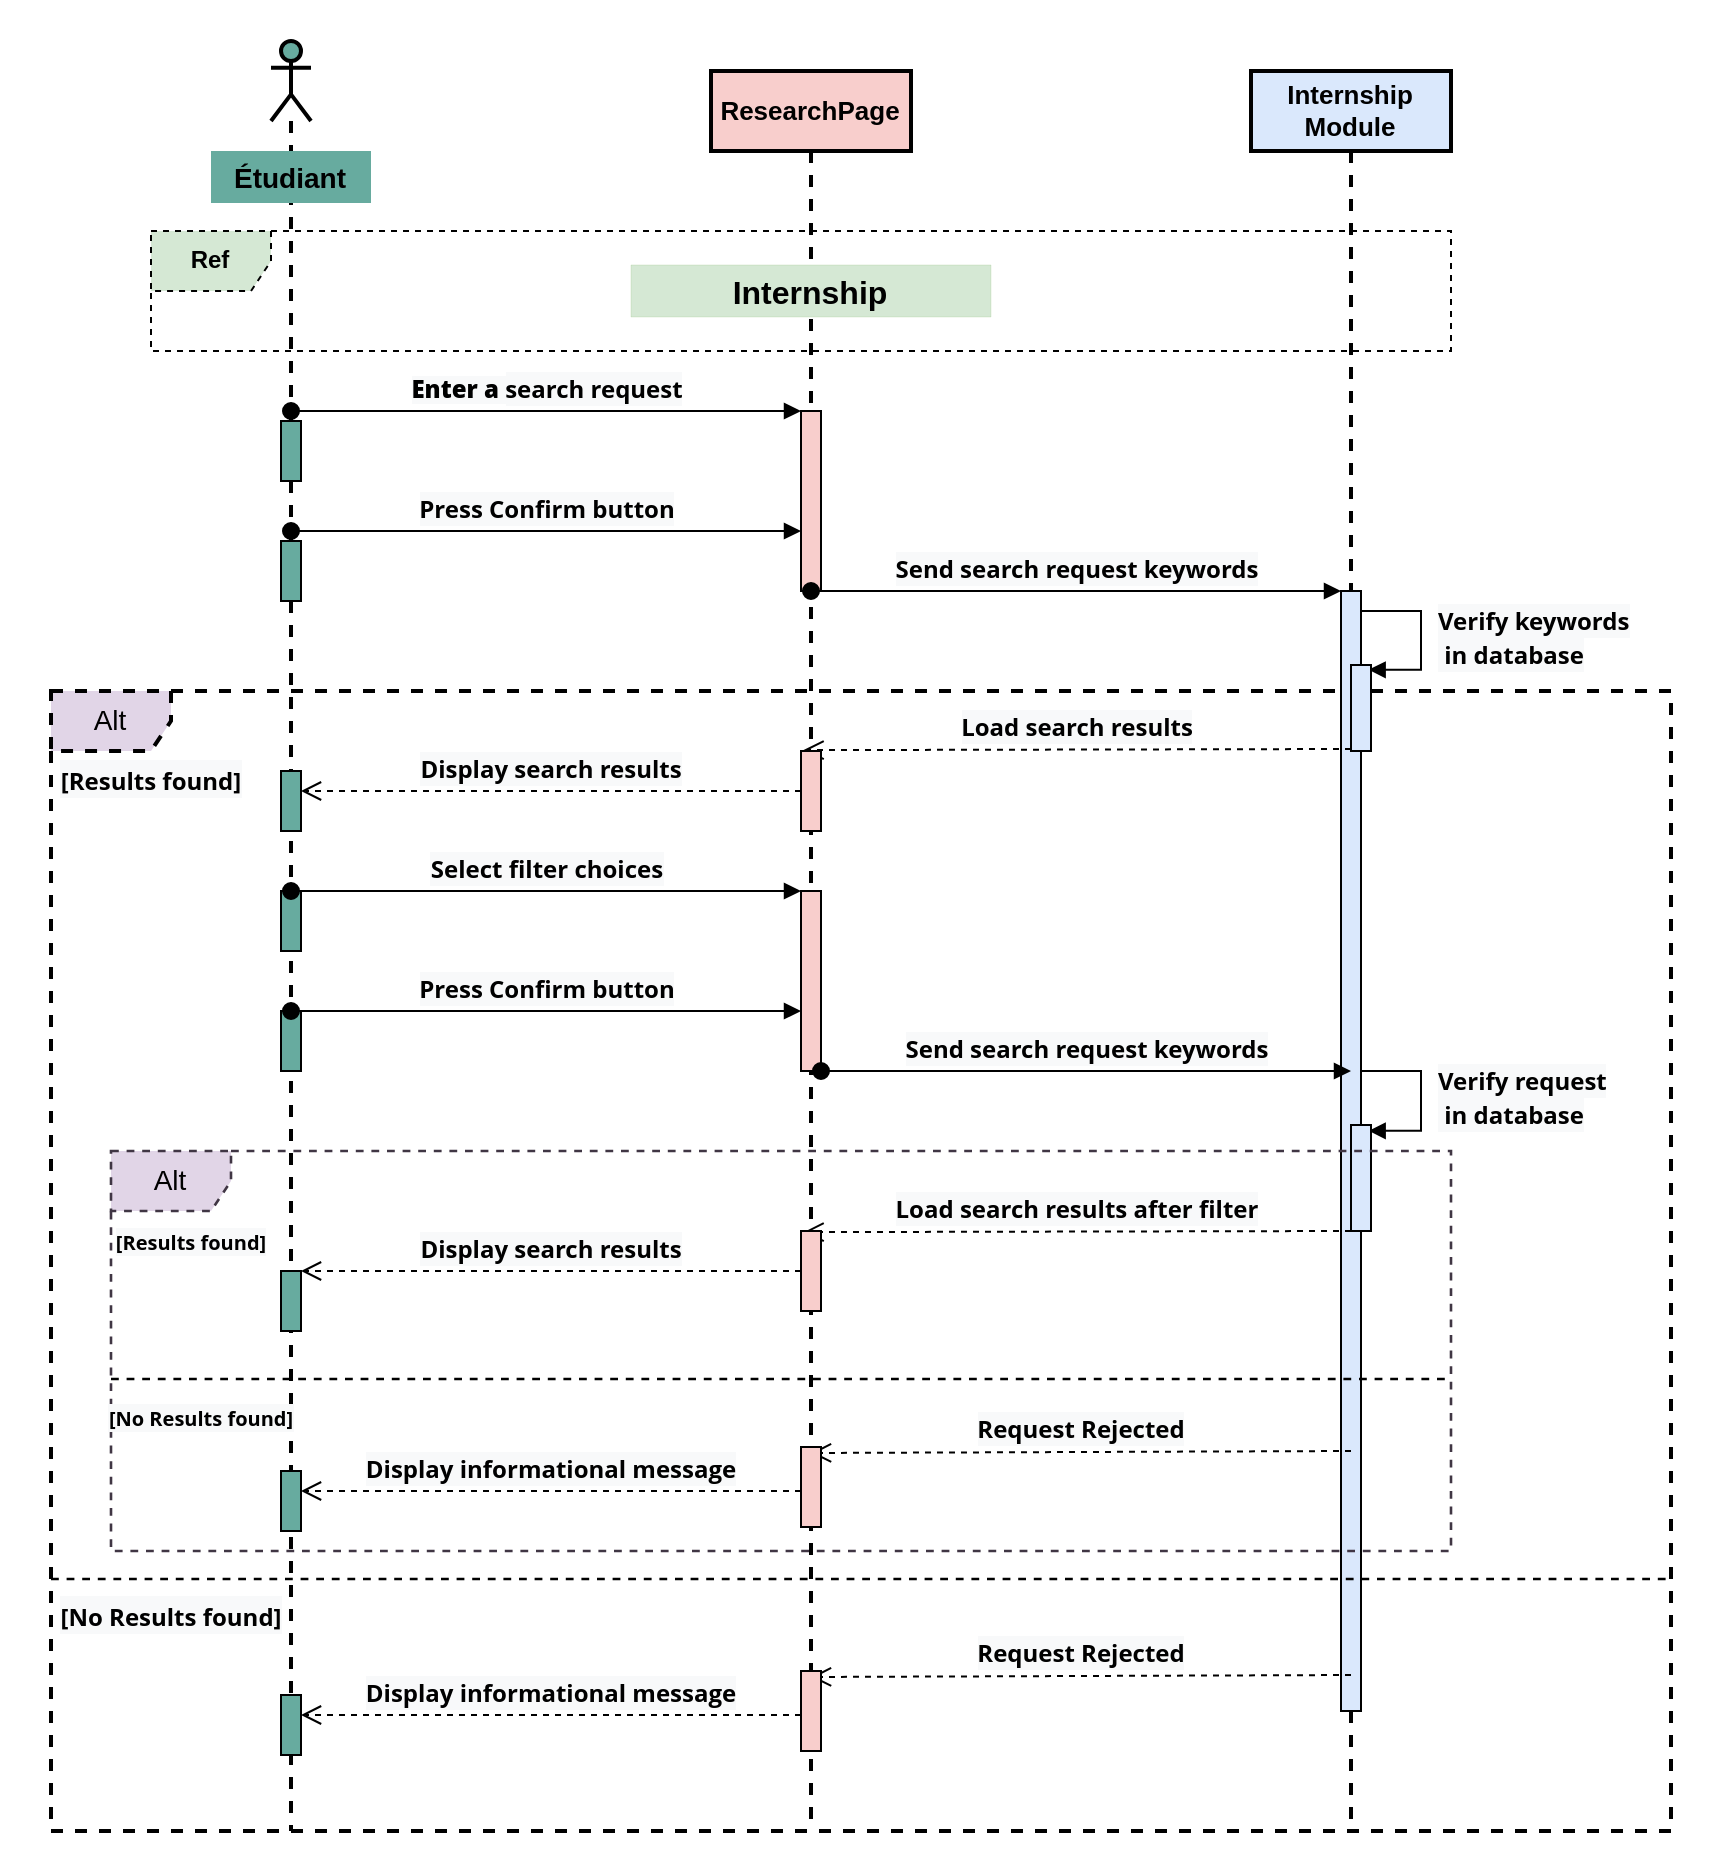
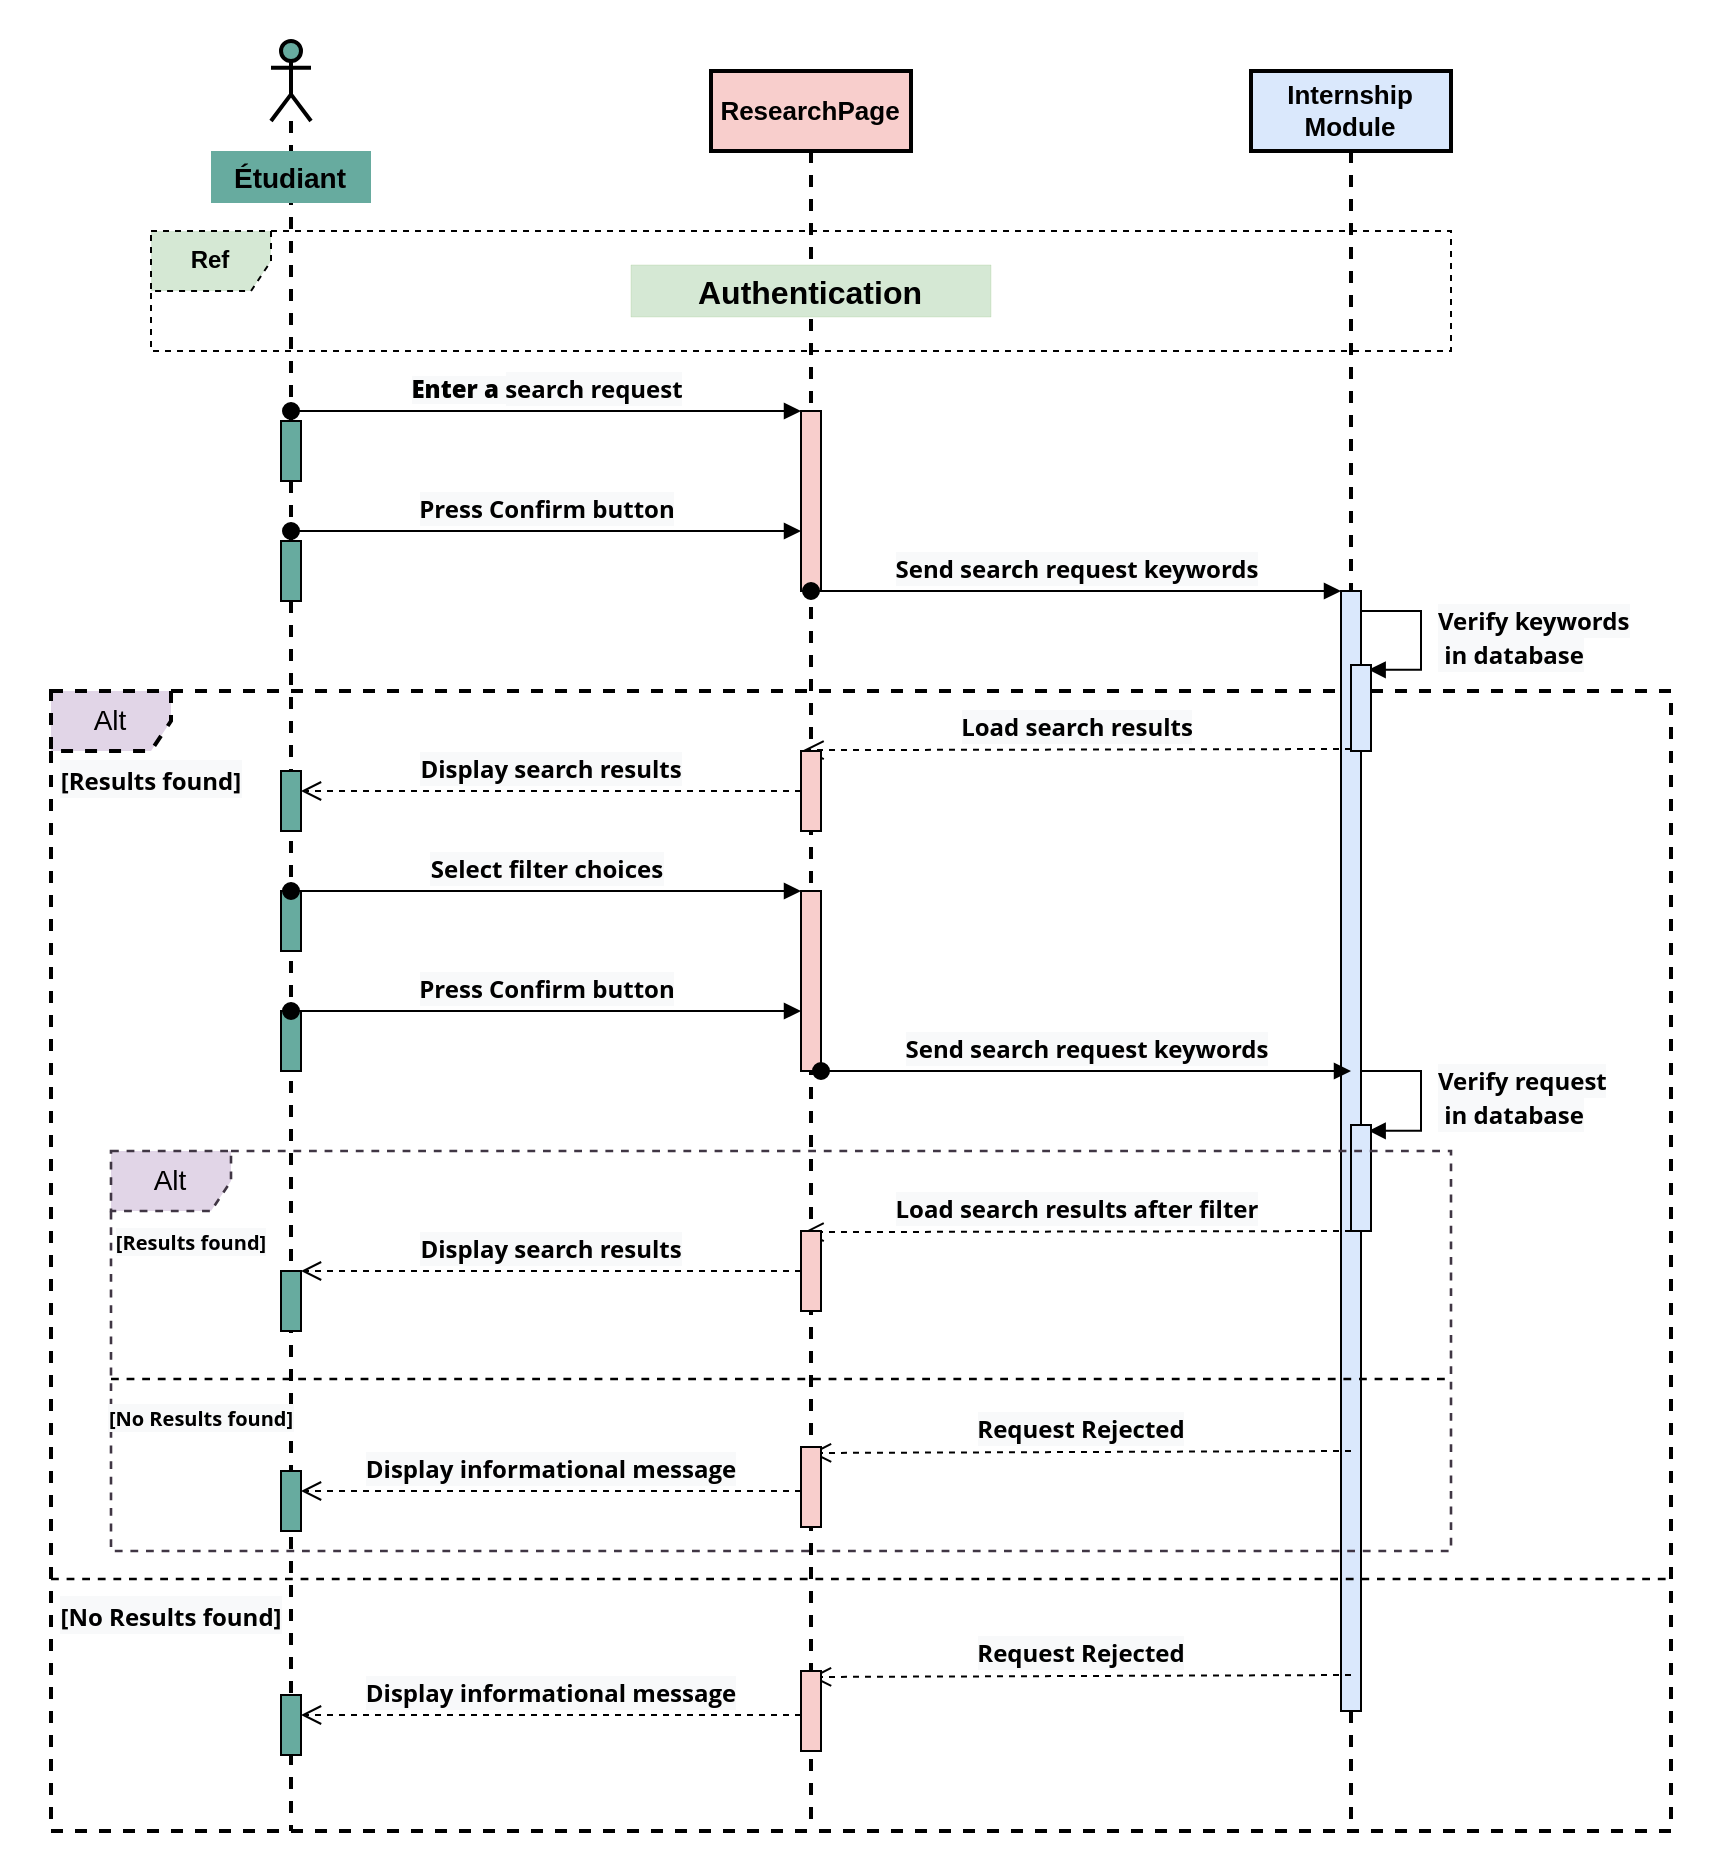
node "Internship": label "Internship" -> "Authentication"
